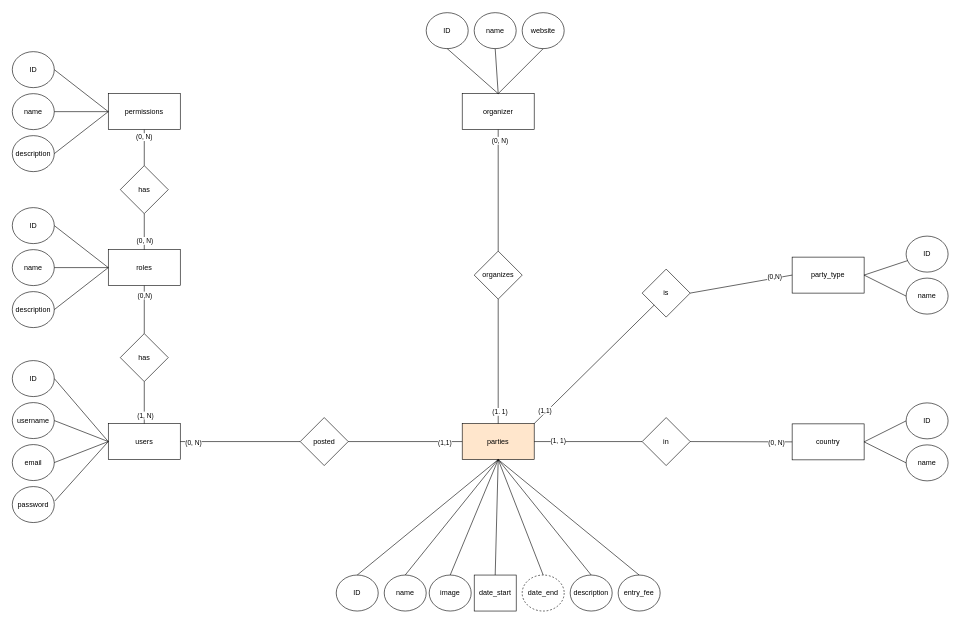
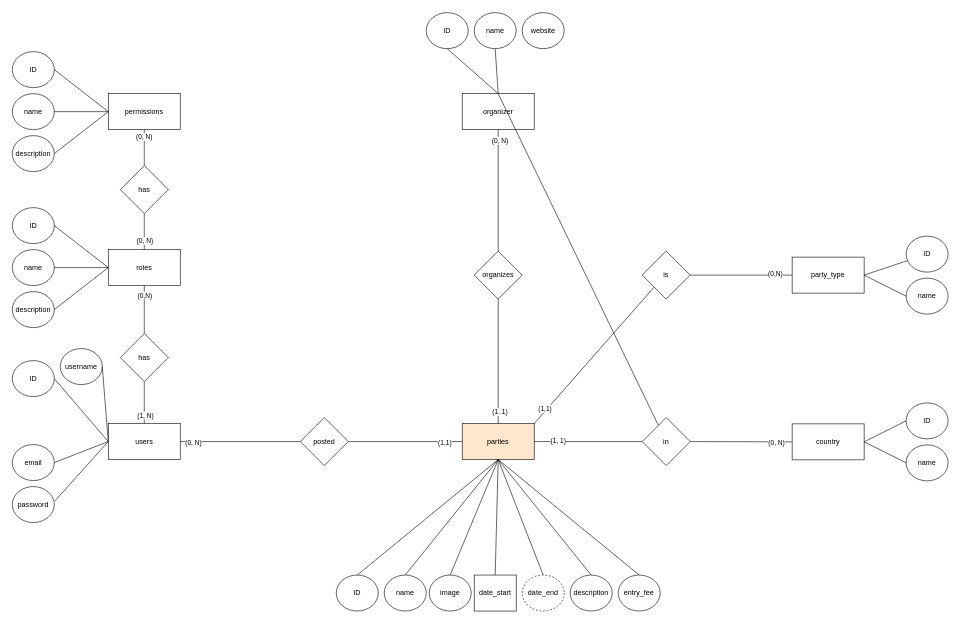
edge "website" -- "organizer": now "in" -- "organizer"
node "is": moved (666, 293) -> (666, 275)
node "username": moved (33, 421) -> (81, 367)
